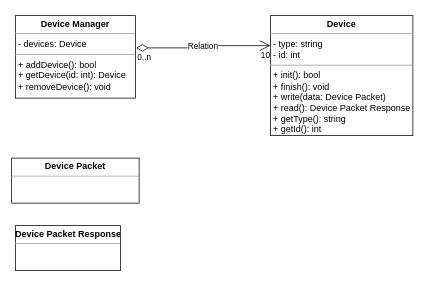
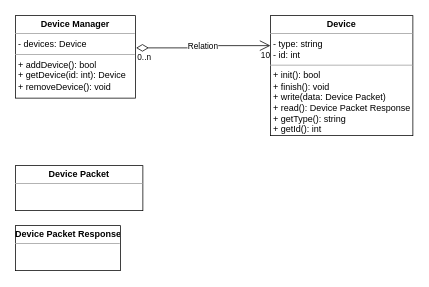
node "Device Packet": moved (75, 180) -> (79, 188)
